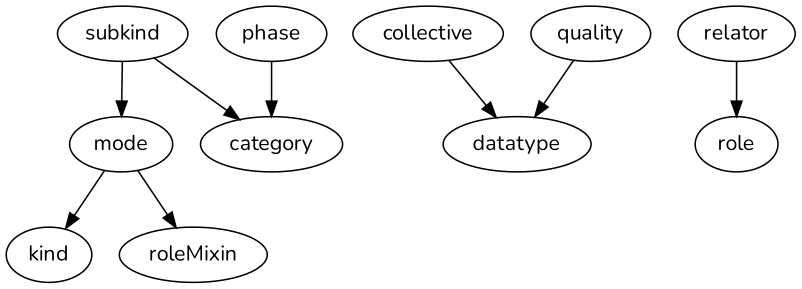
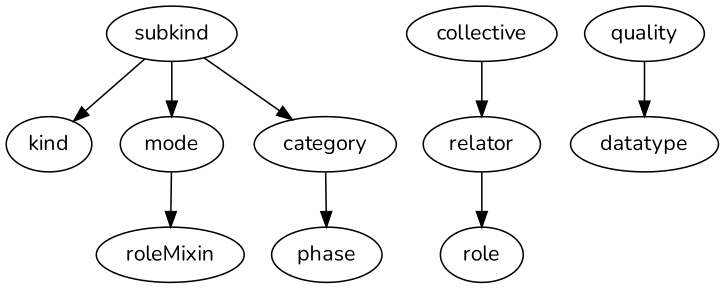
edge "phase" -> "category": reversed
edge "collective" -> "datatype": now "collective" -> "relator"
edge "mode" -> "kind": now "subkind" -> "kind"
